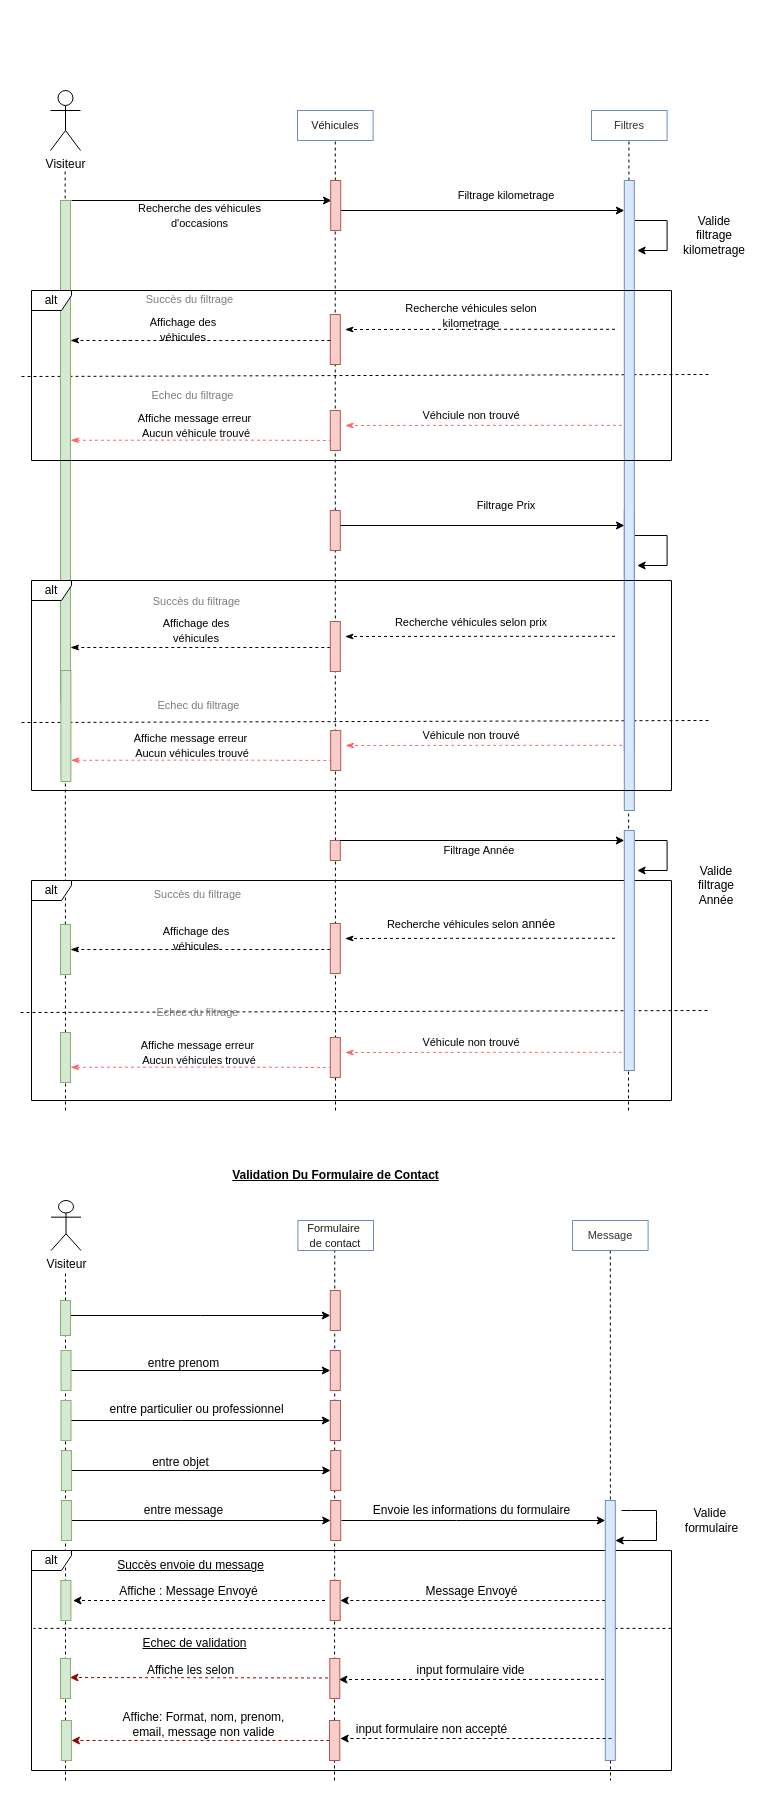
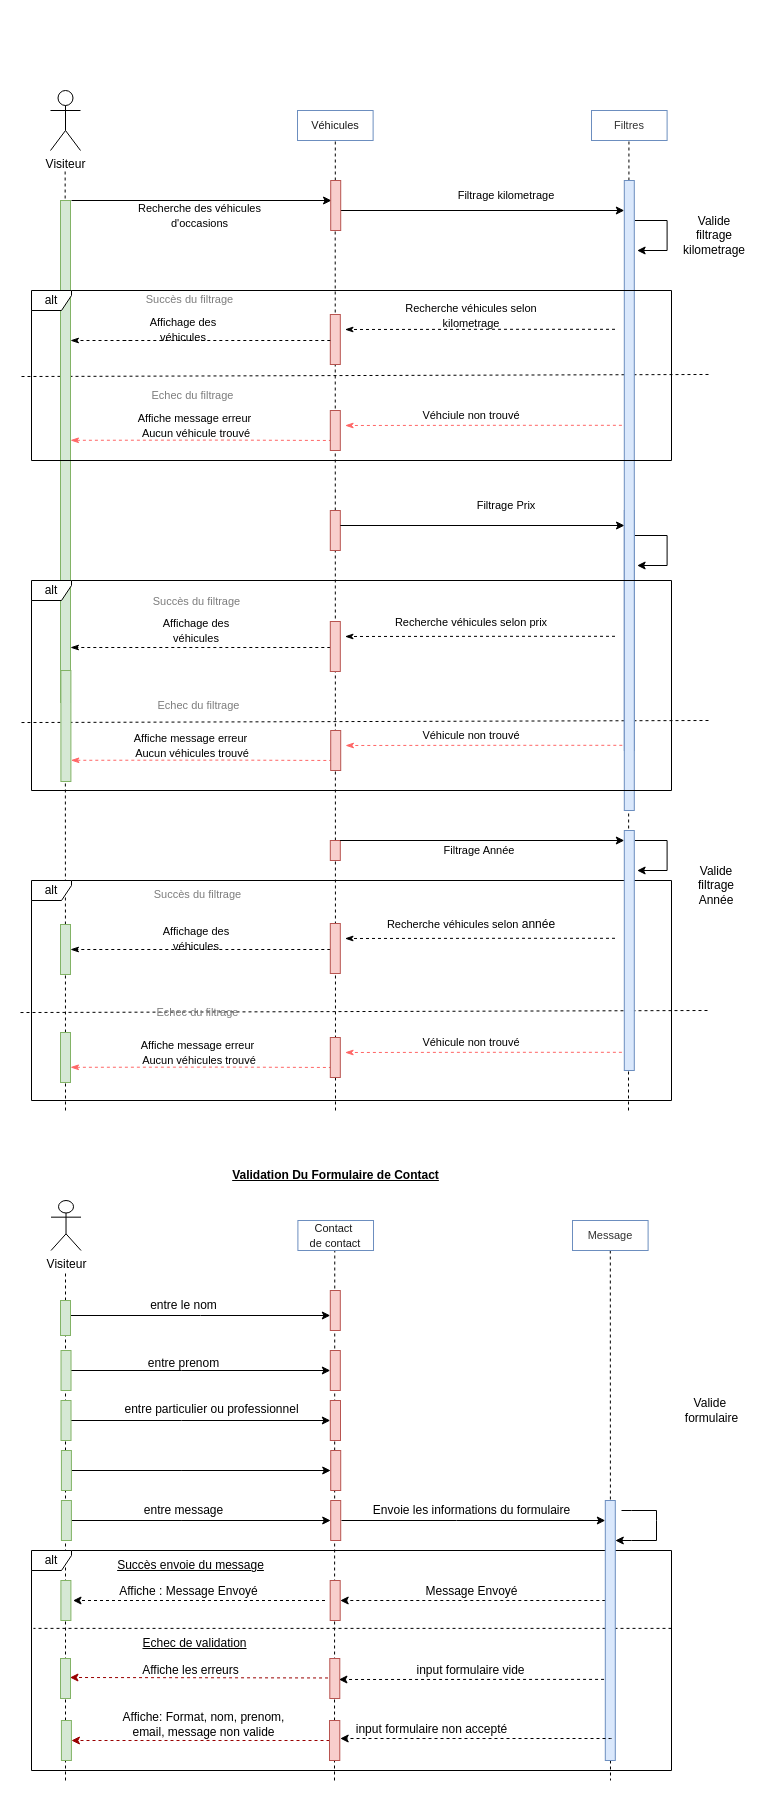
node "Formulaire de contact": label "Formulaire de contact" -> "Contact de contact"
node "entre le nom": added
node "entre particulier ou professionnel": moved (197, 1410) -> (212, 1410)
node "entre objet": removed
node "Valide formulaire": moved (712, 1521) -> (712, 1411)
node "Affiche les selon": label "Affiche les selon" -> "Affiche les erreurs"
